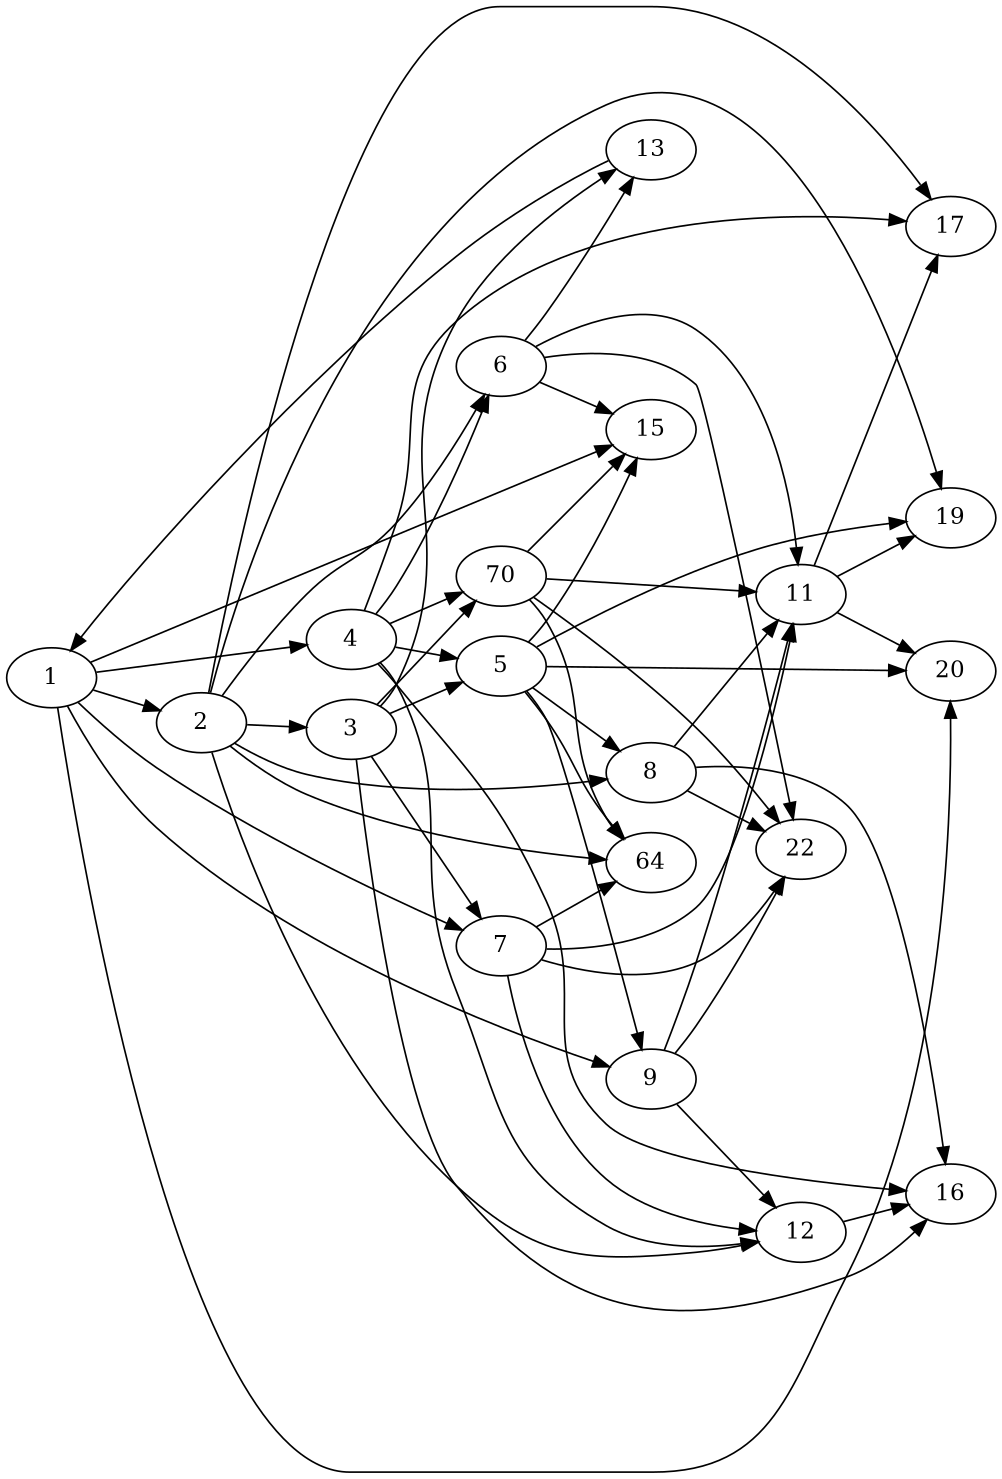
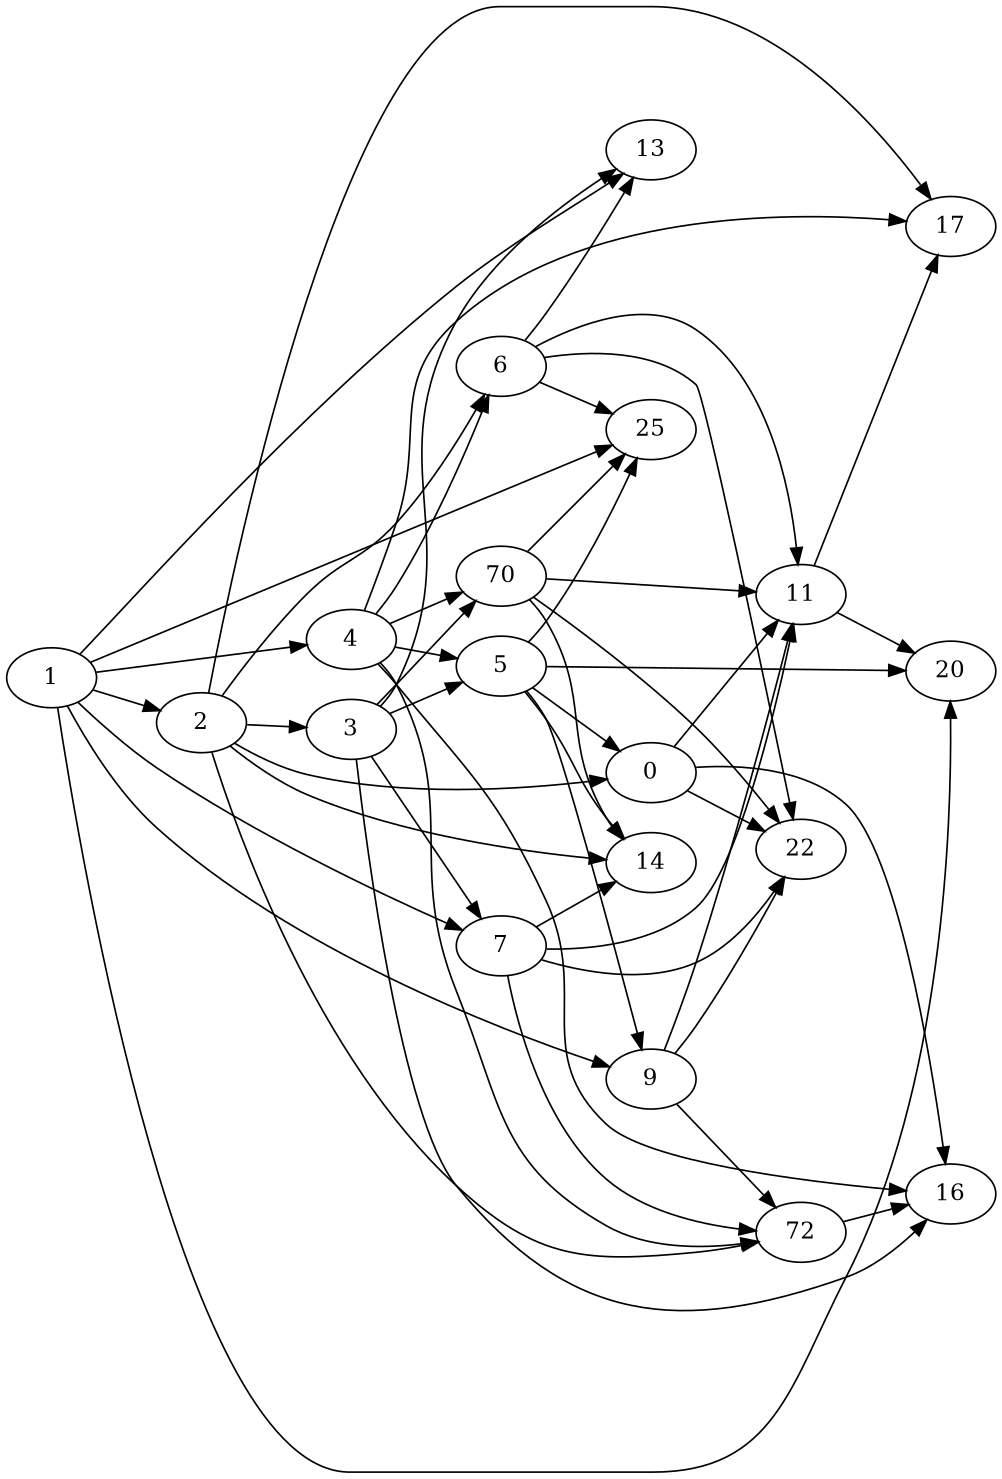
edge "13" -> "1": reversed
node "15": label "15" -> "25"
node "19": removed
node "8": label "8" -> "0"
node "64": label "64" -> "14"
node "12": label "12" -> "72"
